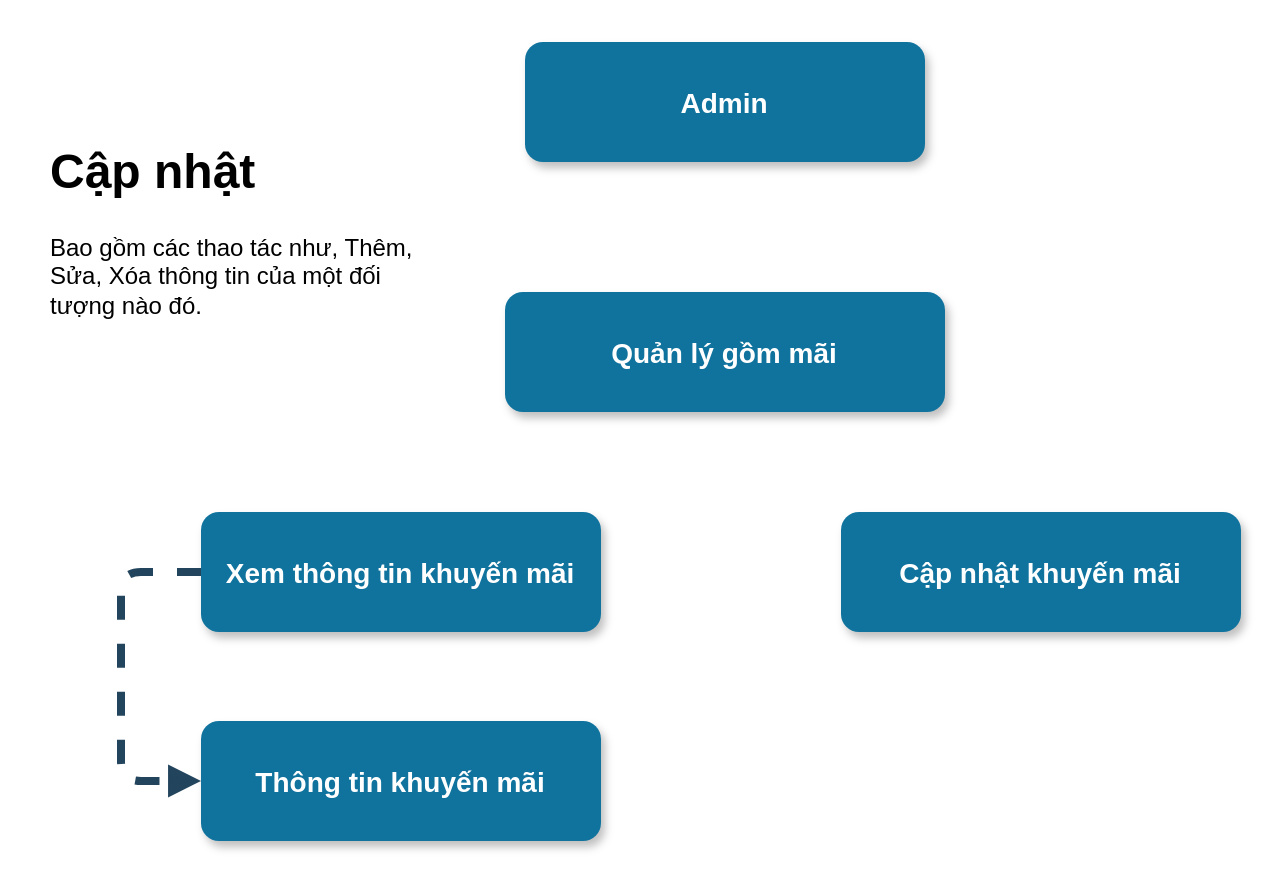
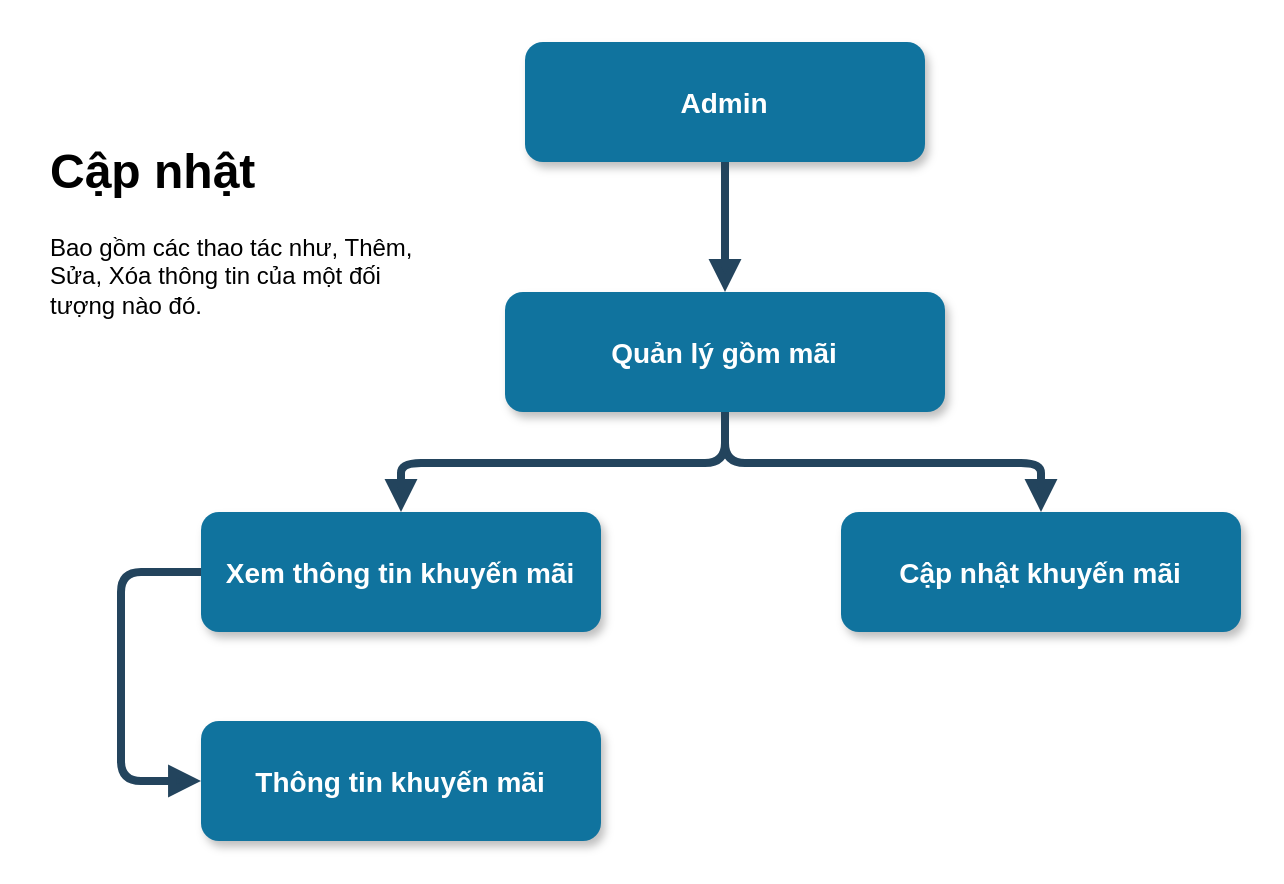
edge "Admin" -> "Quản lý gồm mãi": added
edge "Quản lý gồm mãi" -> "Xem thông tin khuyến mãi": added
edge "Quản lý gồm mãi" -> "Cập nhật khuyến mãi": added
edge "Xem thông tin khuyến mãi" -> "Thông tin khuyến mãi": style dashed -> solid
